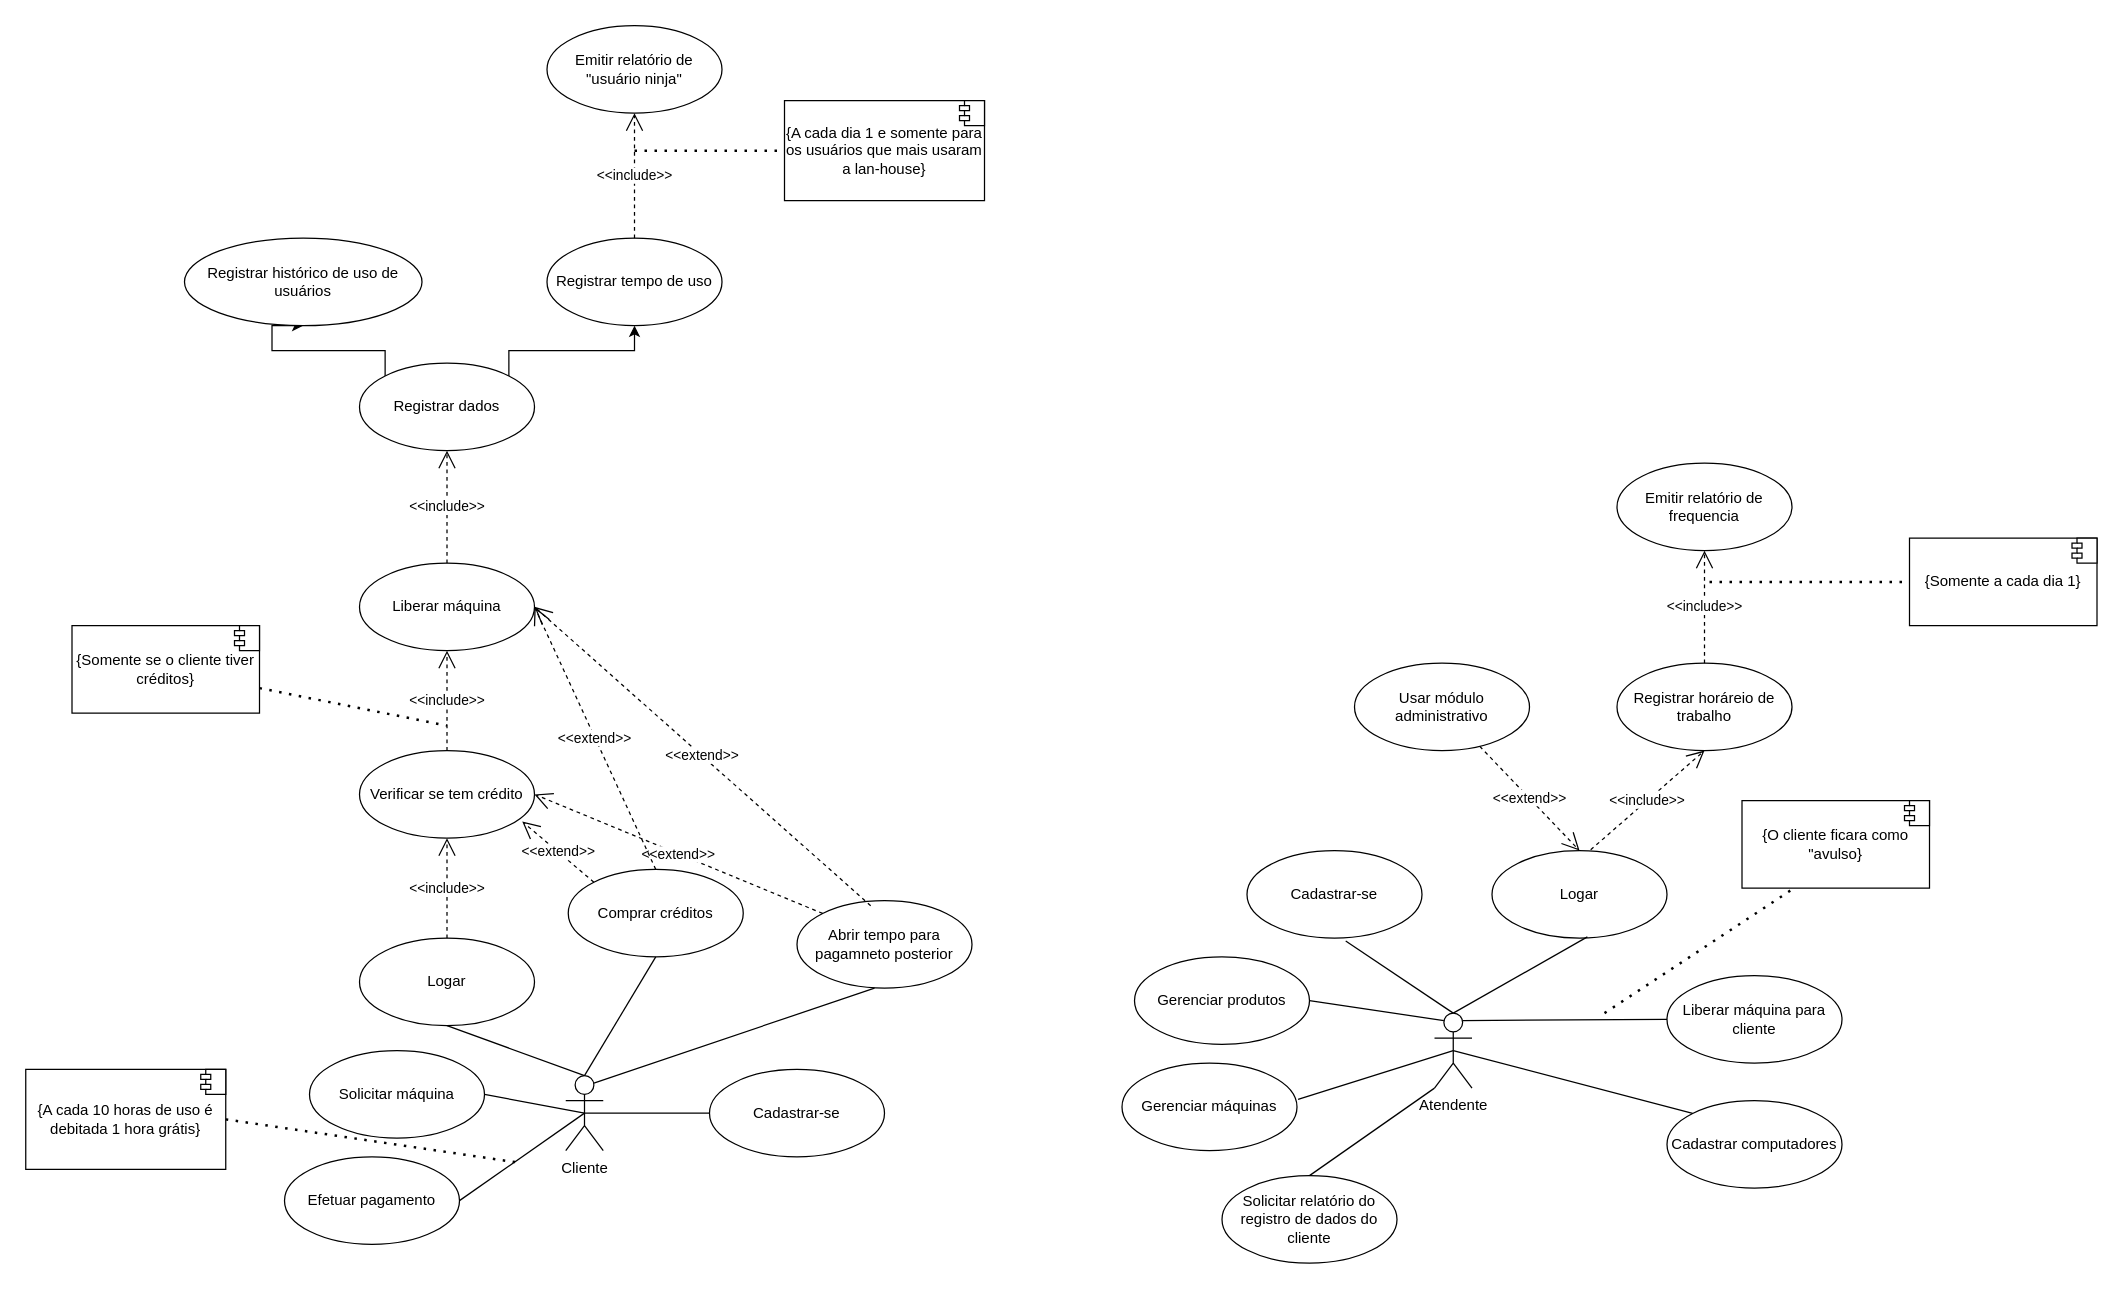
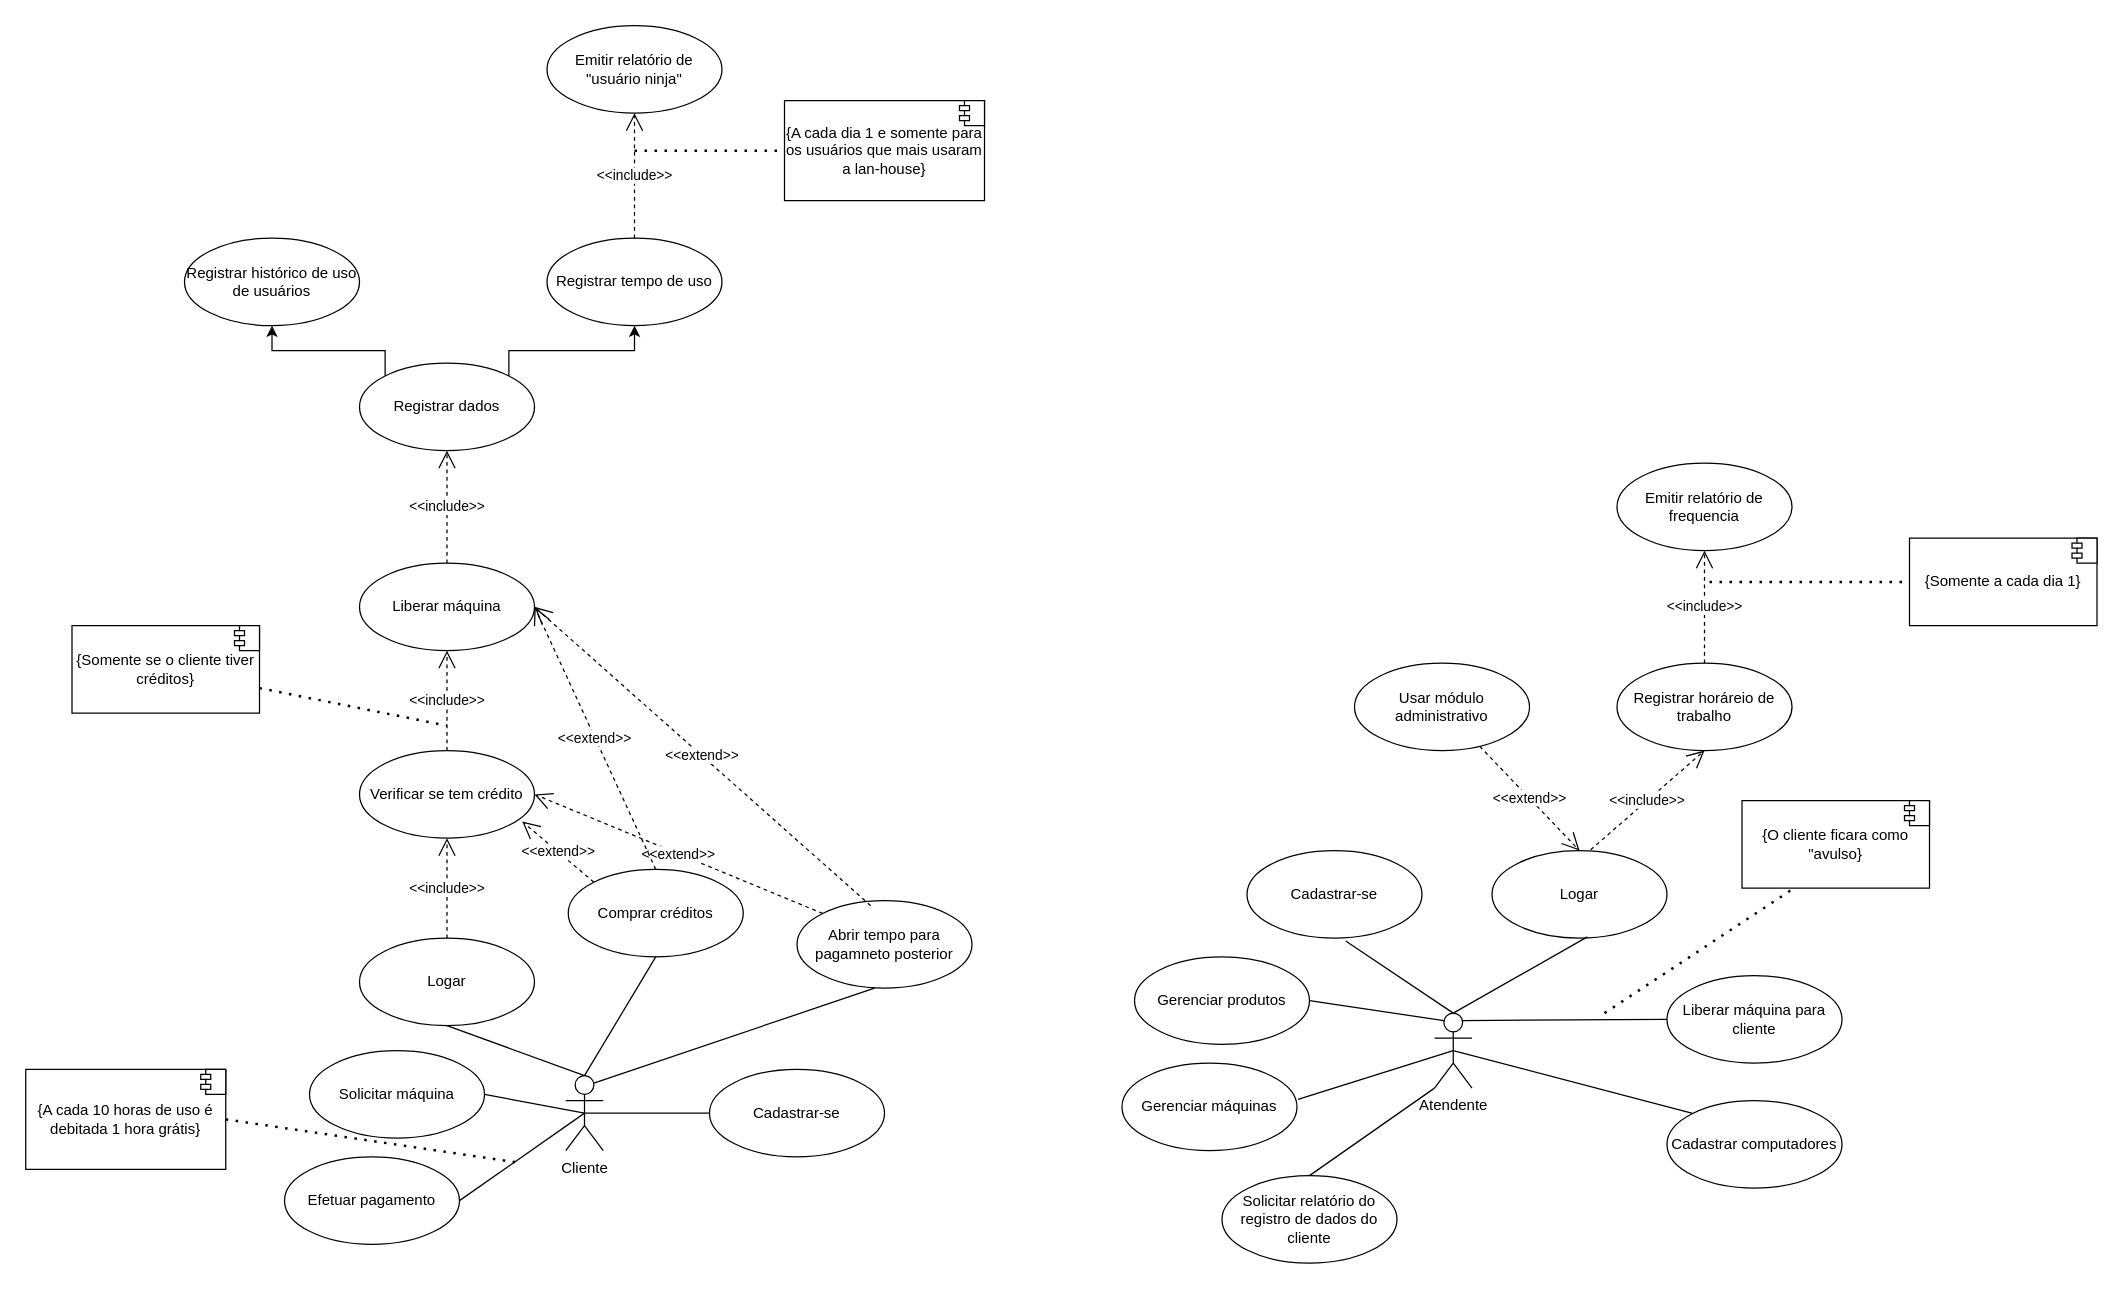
node "Registrar histórico de uso de usuários": size 238x88 -> 175x88
